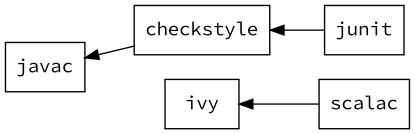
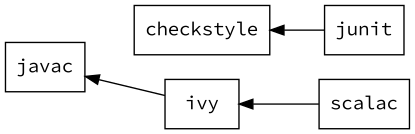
edge "checkstyle" -> "javac": now "ivy" -> "javac"
